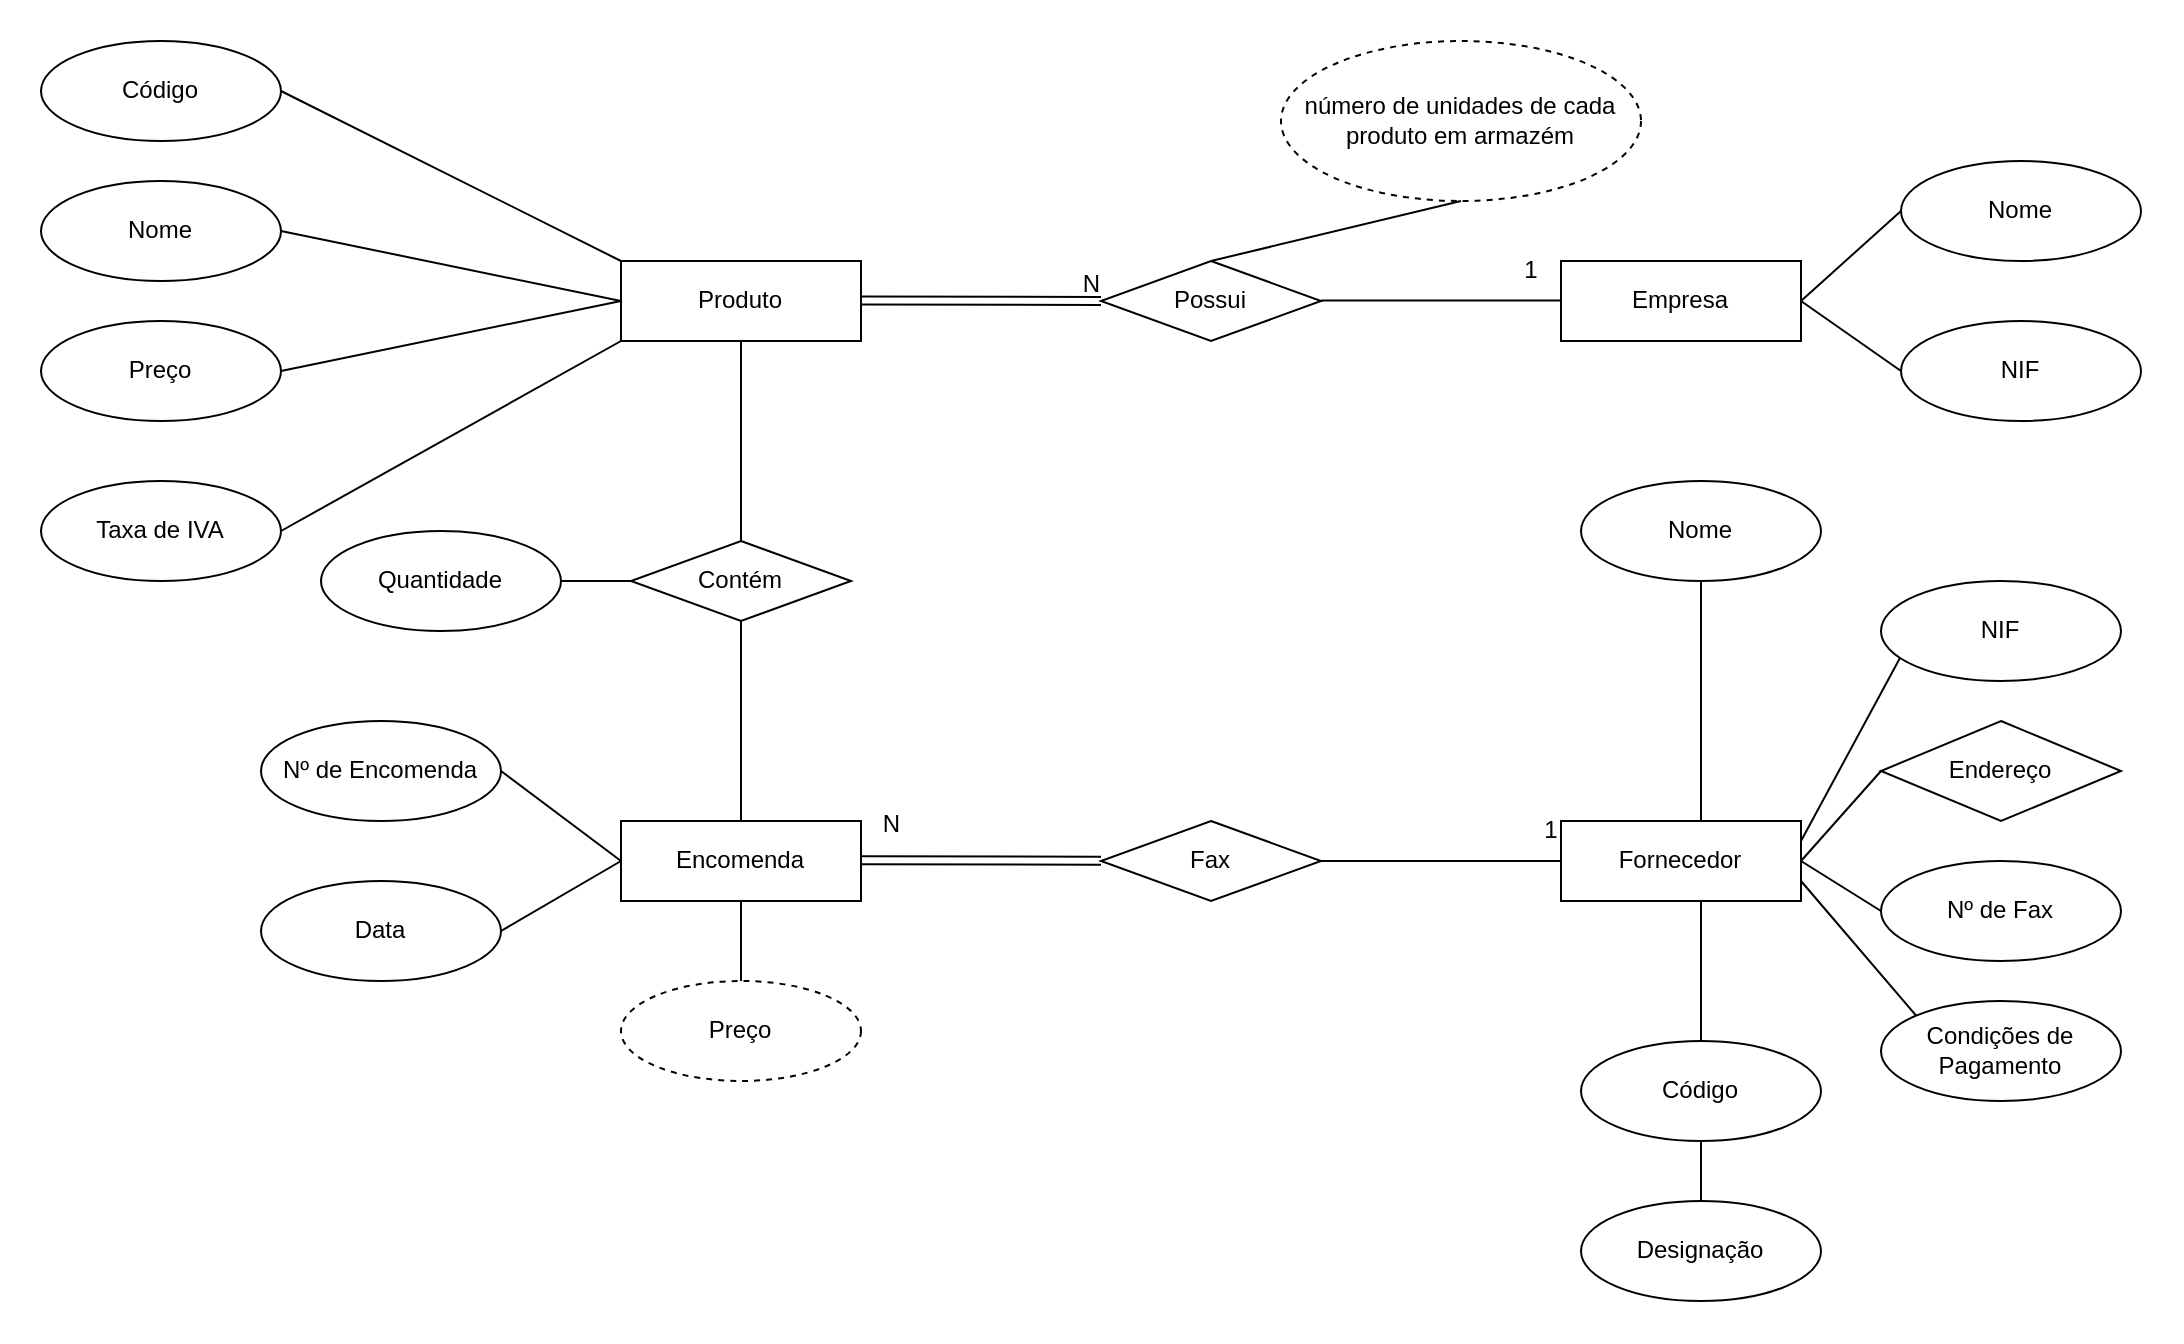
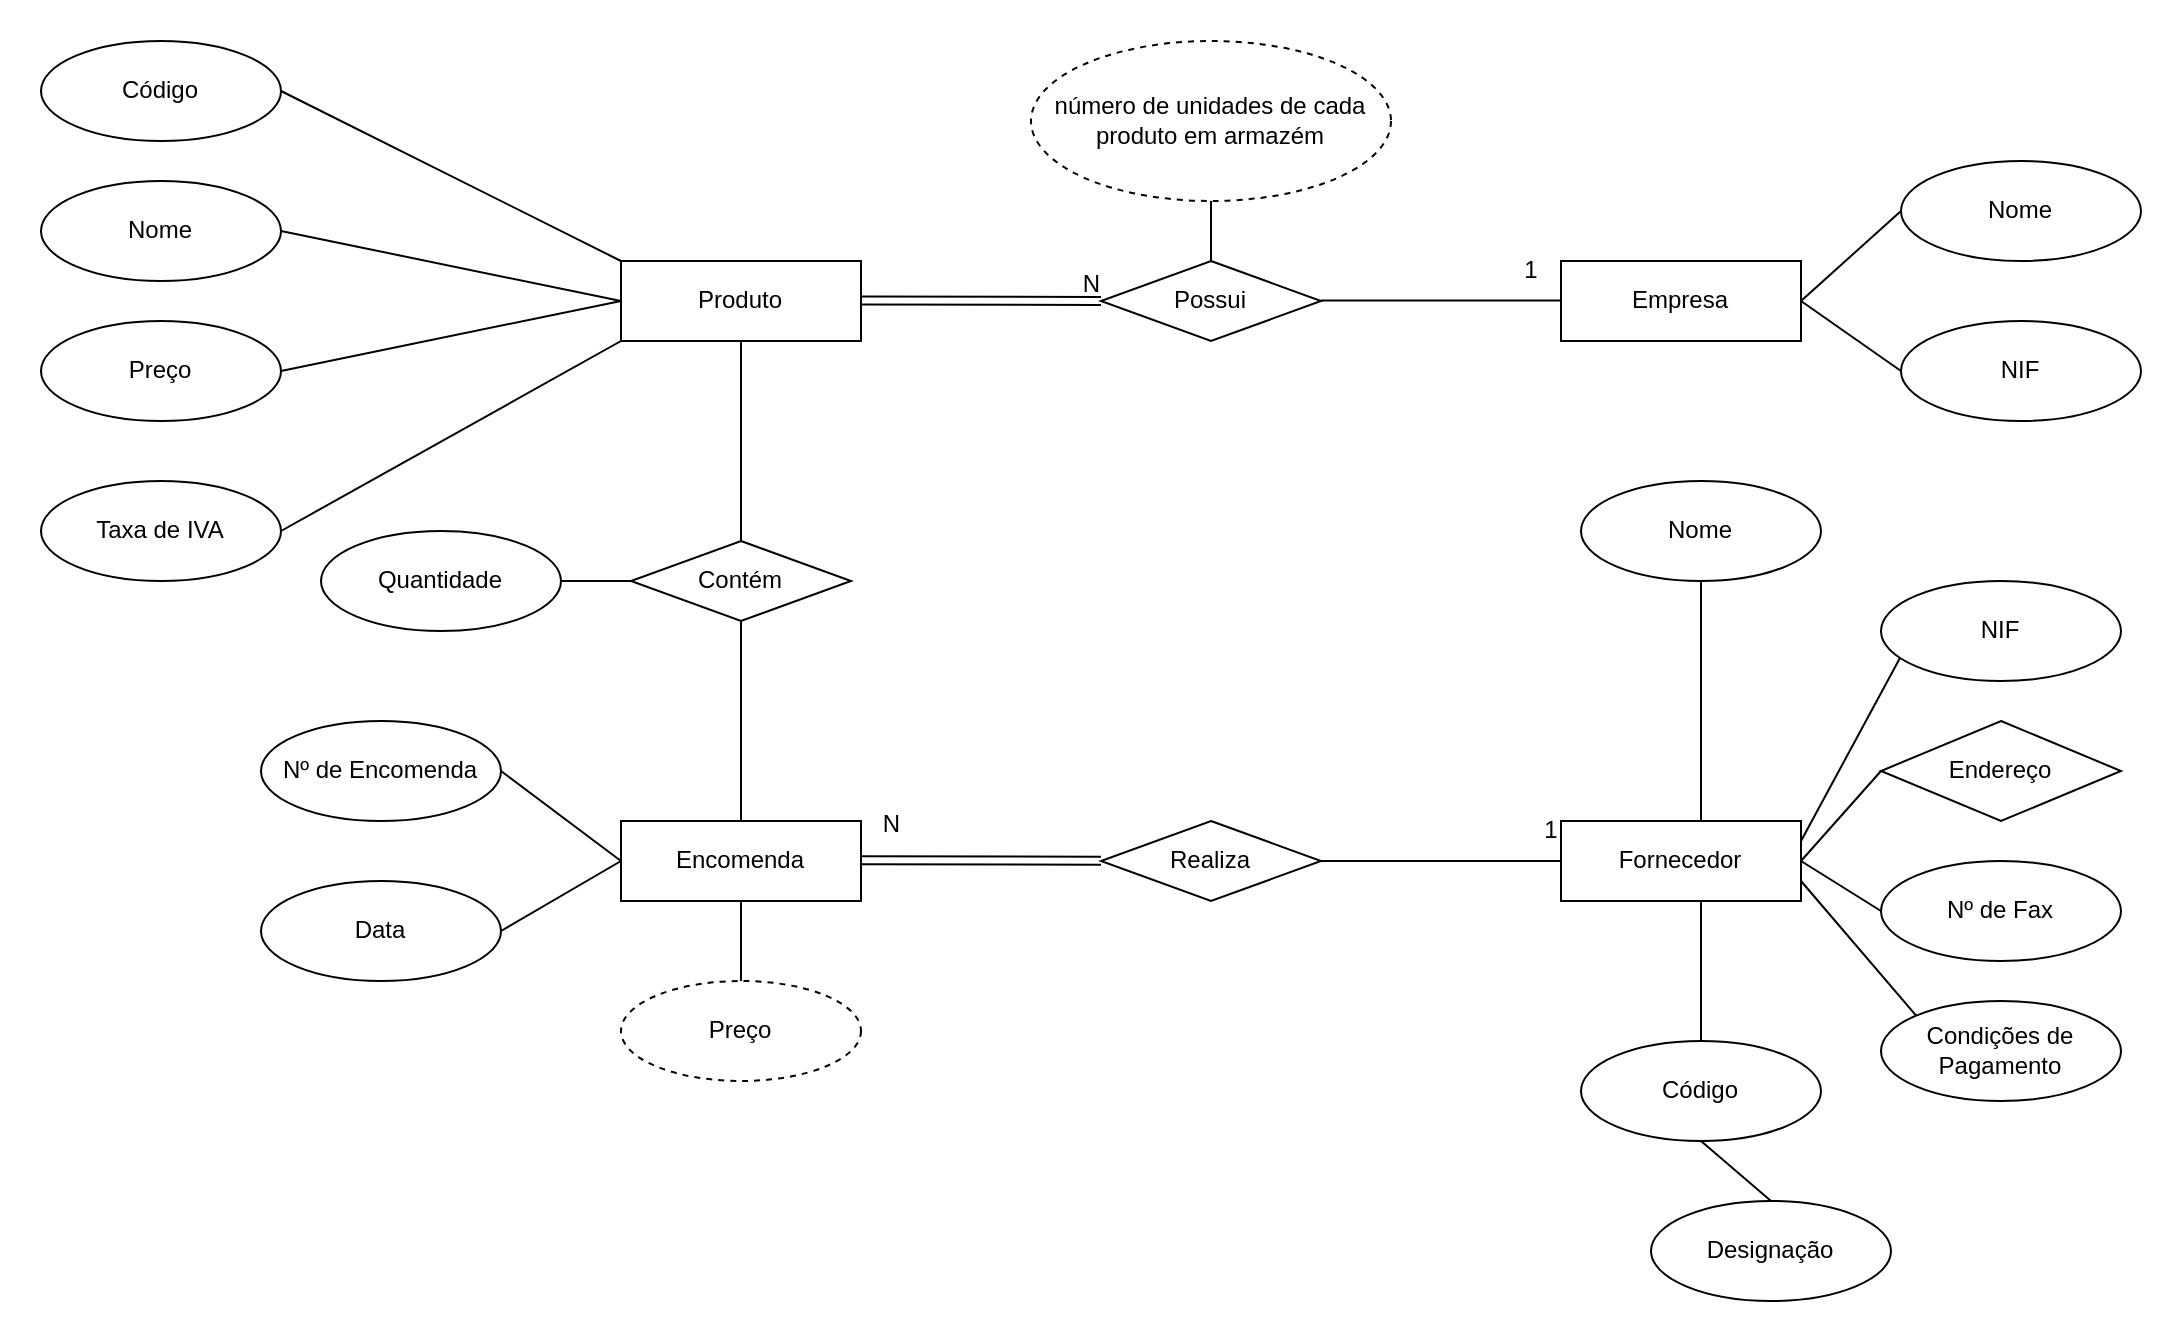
node "número de unidades de cada produto em armazém": moved (1461, 121) -> (1211, 121)
node "Fax": label "Fax" -> "Realiza"
node "Designação": moved (1701, 1251) -> (1771, 1251)
